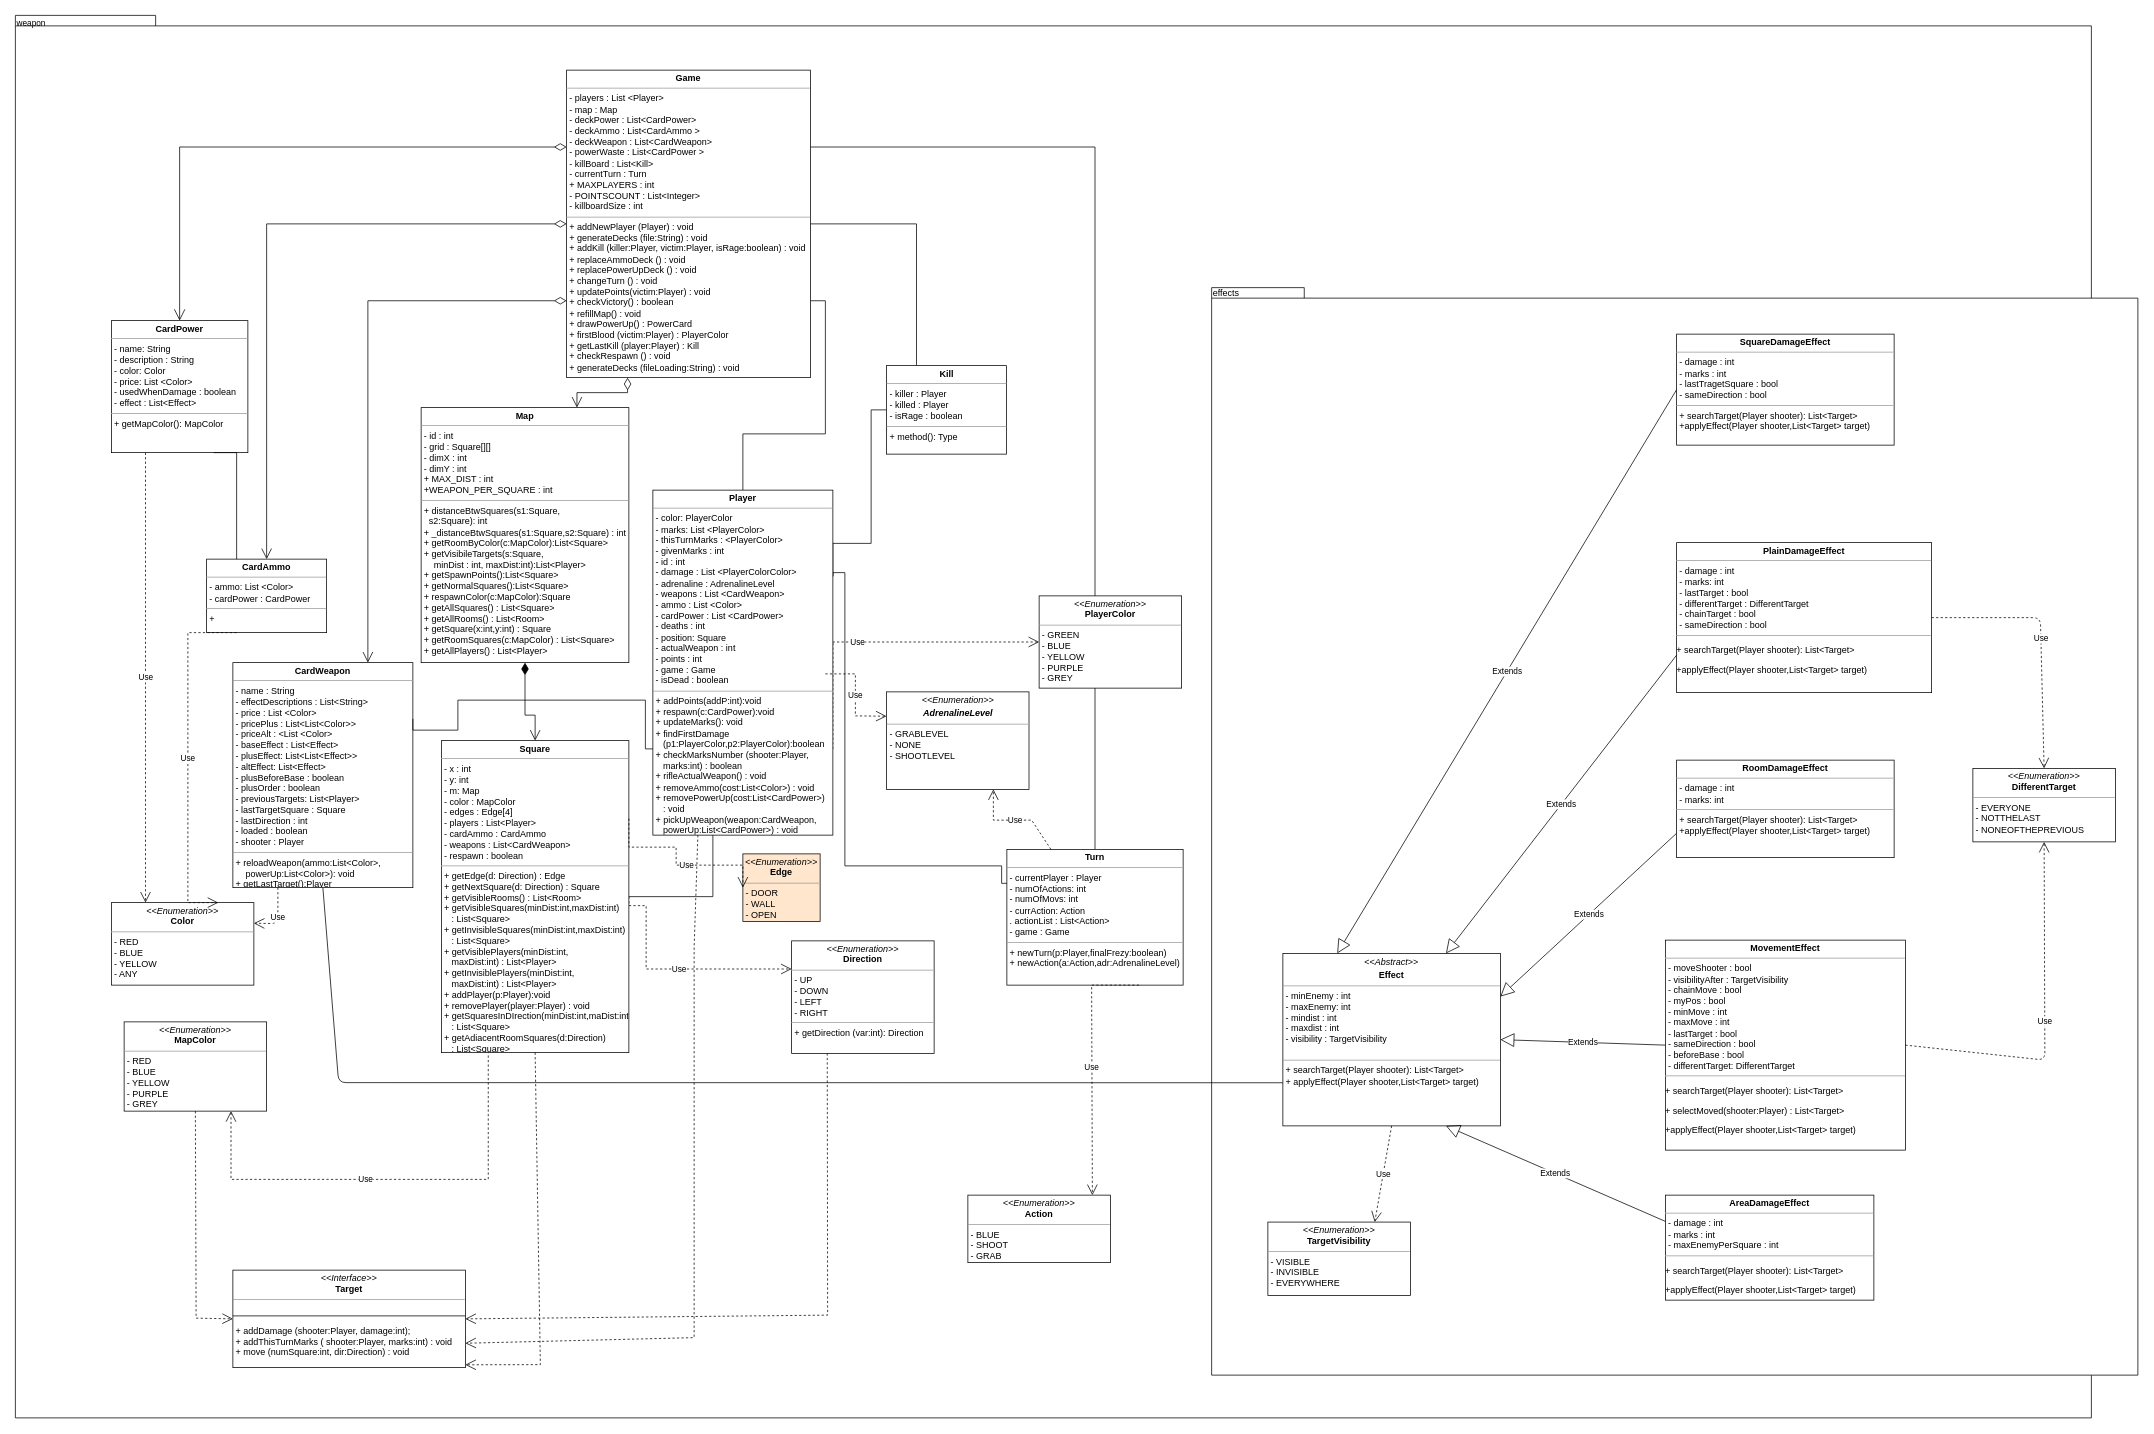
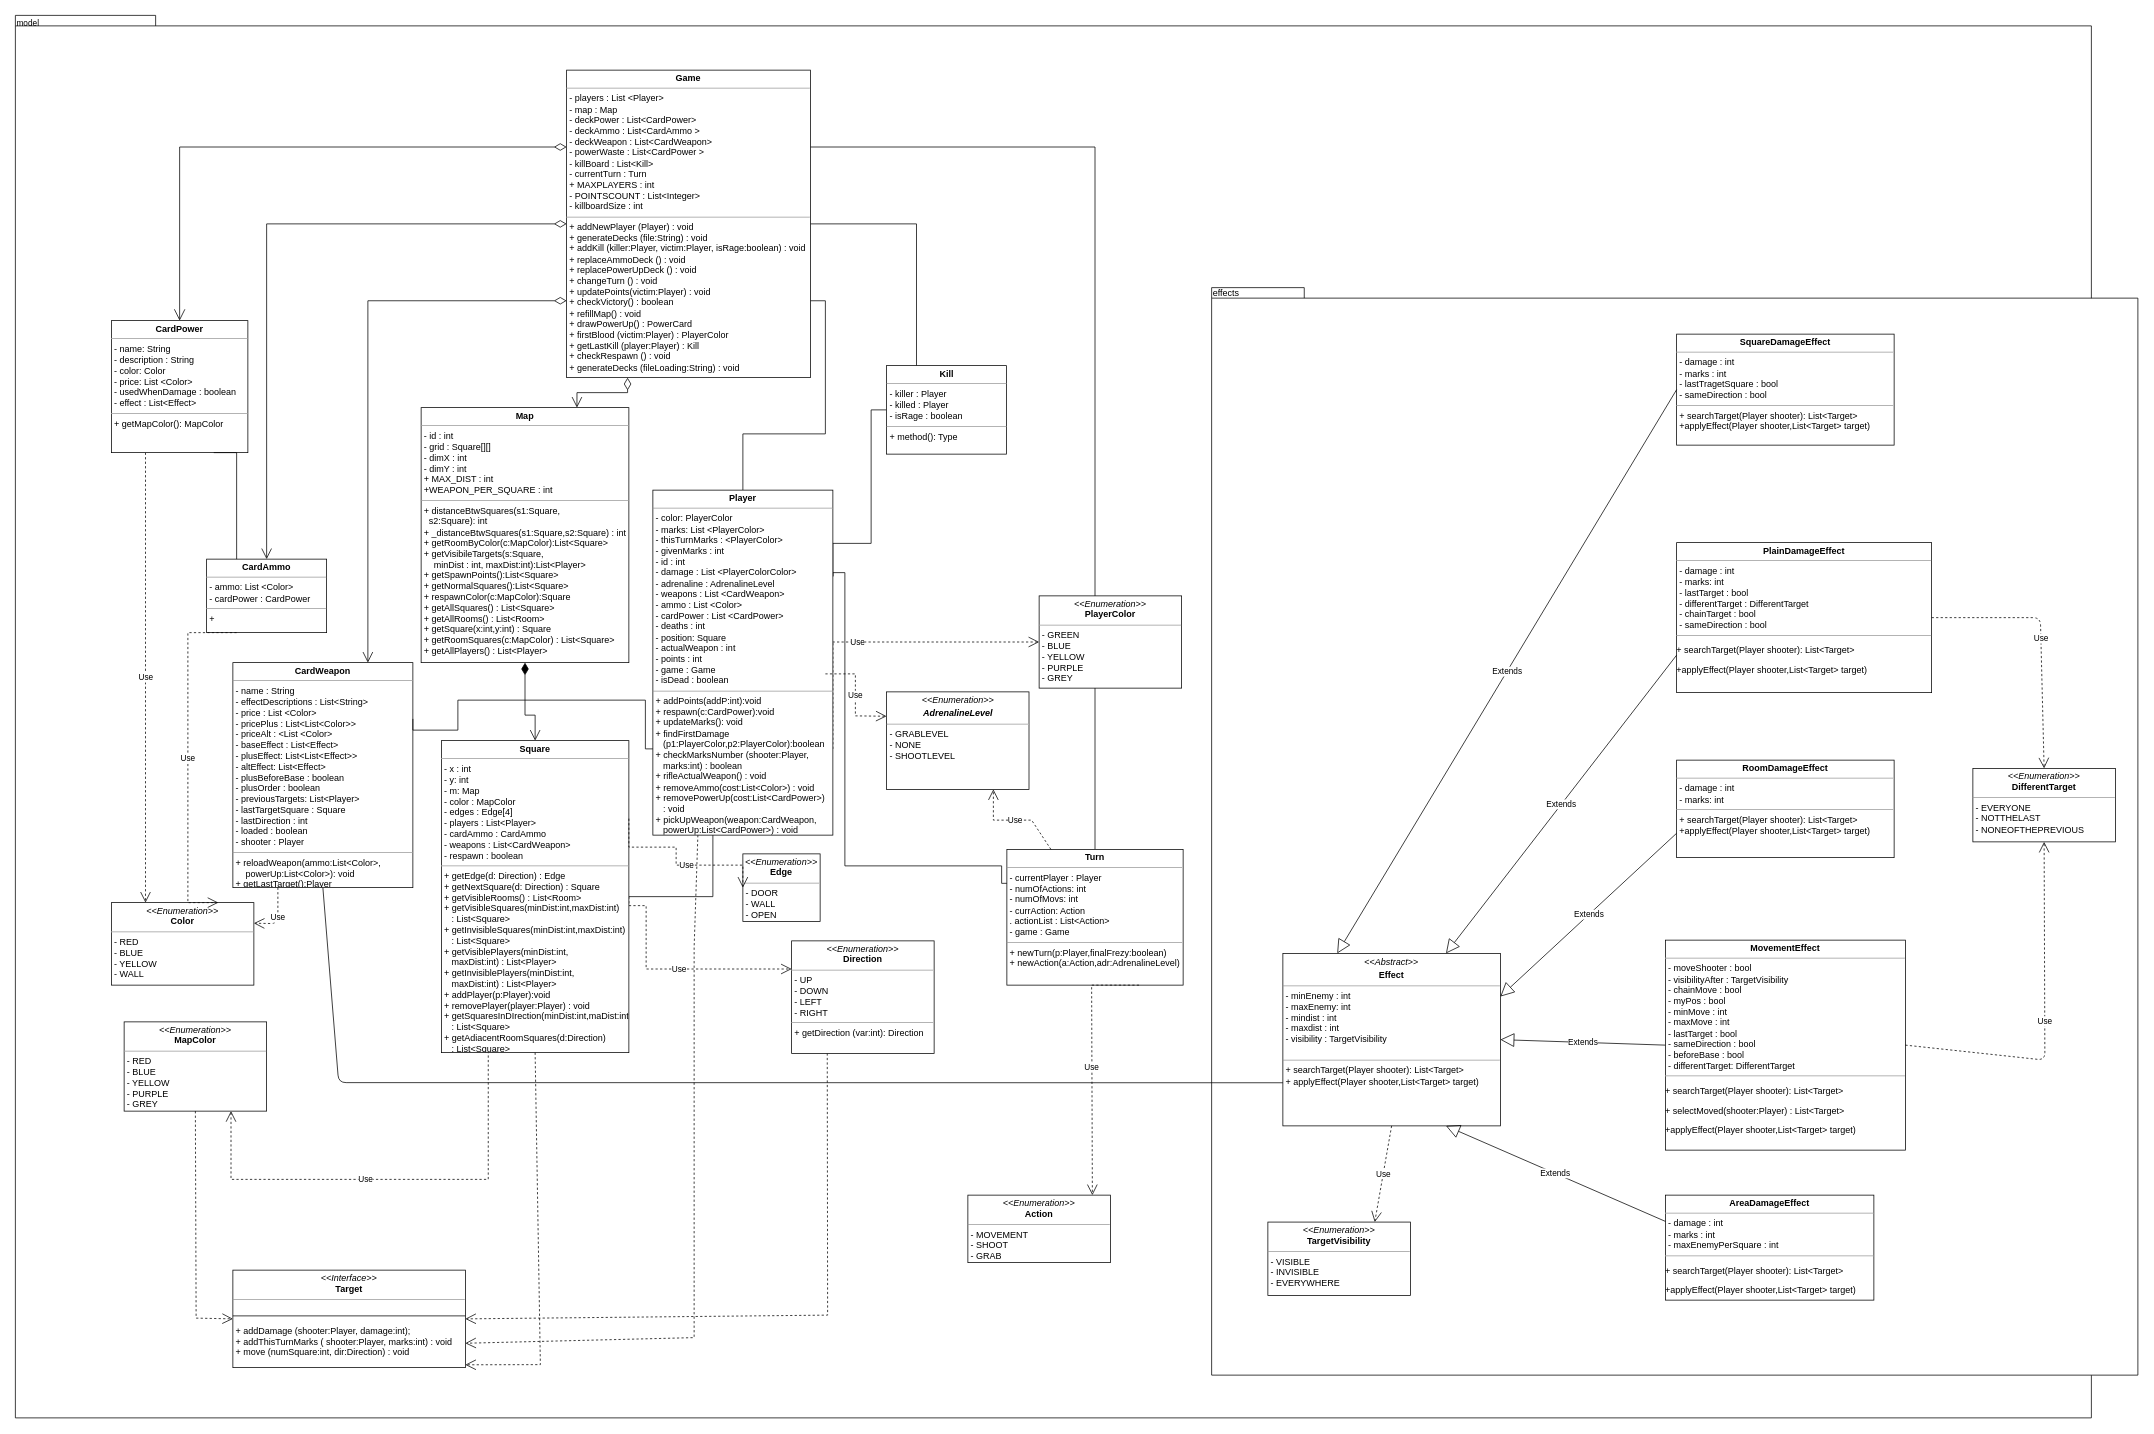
node "weapon": label "weapon" -> "model"
node "<<Enumeration>> Edge - DOOR - WALL - OPEN": fillcolor #ffe6cc -> #ffffff
node "<<Enumeration>> Color - RED - BLUE - YELLOW - ANY": label "<<Enumeration>> Color - RED - BLUE - YELLOW - ANY" -> "<<Enumeration>> Color - RED - BLUE - YELLOW - WALL"
node "<<Enumeration>> Action - BLUE - SHOOT - GRAB": label "<<Enumeration>> Action - BLUE - SHOOT - GRAB" -> "<<Enumeration>> Action - MOVEMENT - SHOOT - GRAB"
